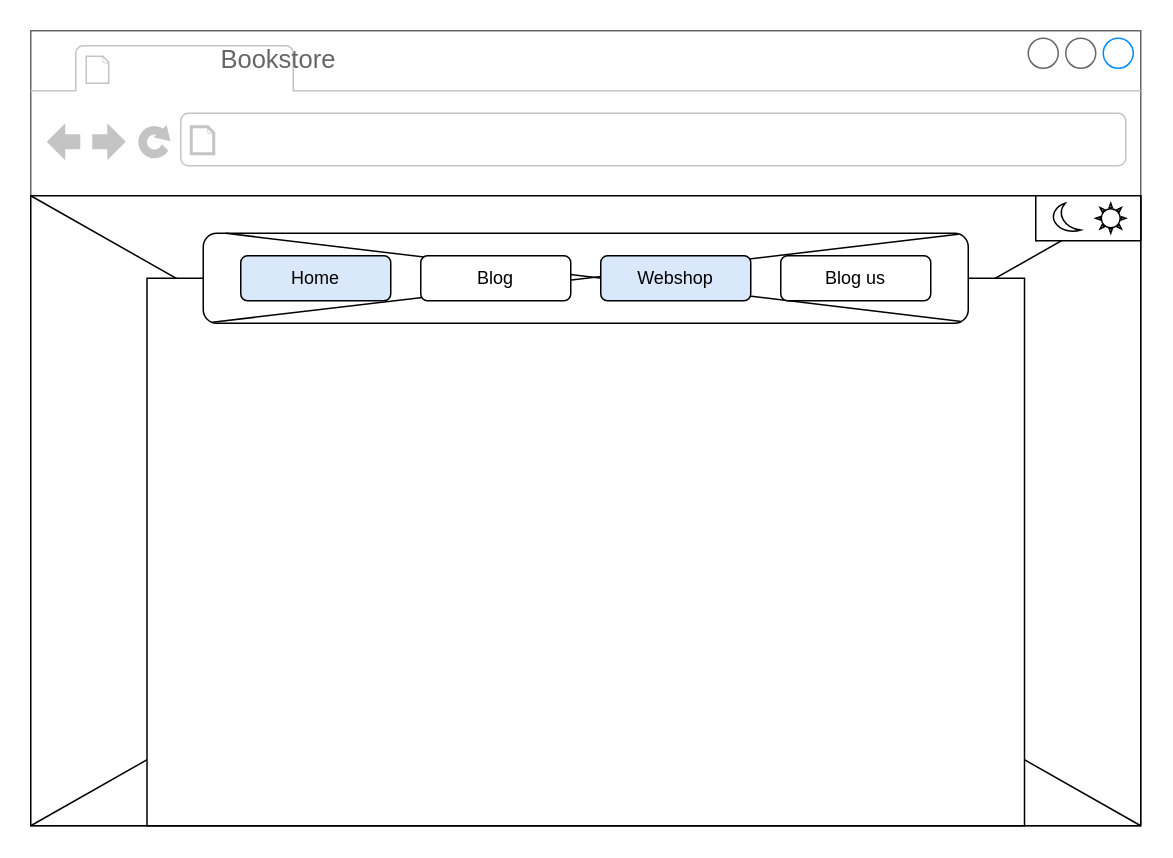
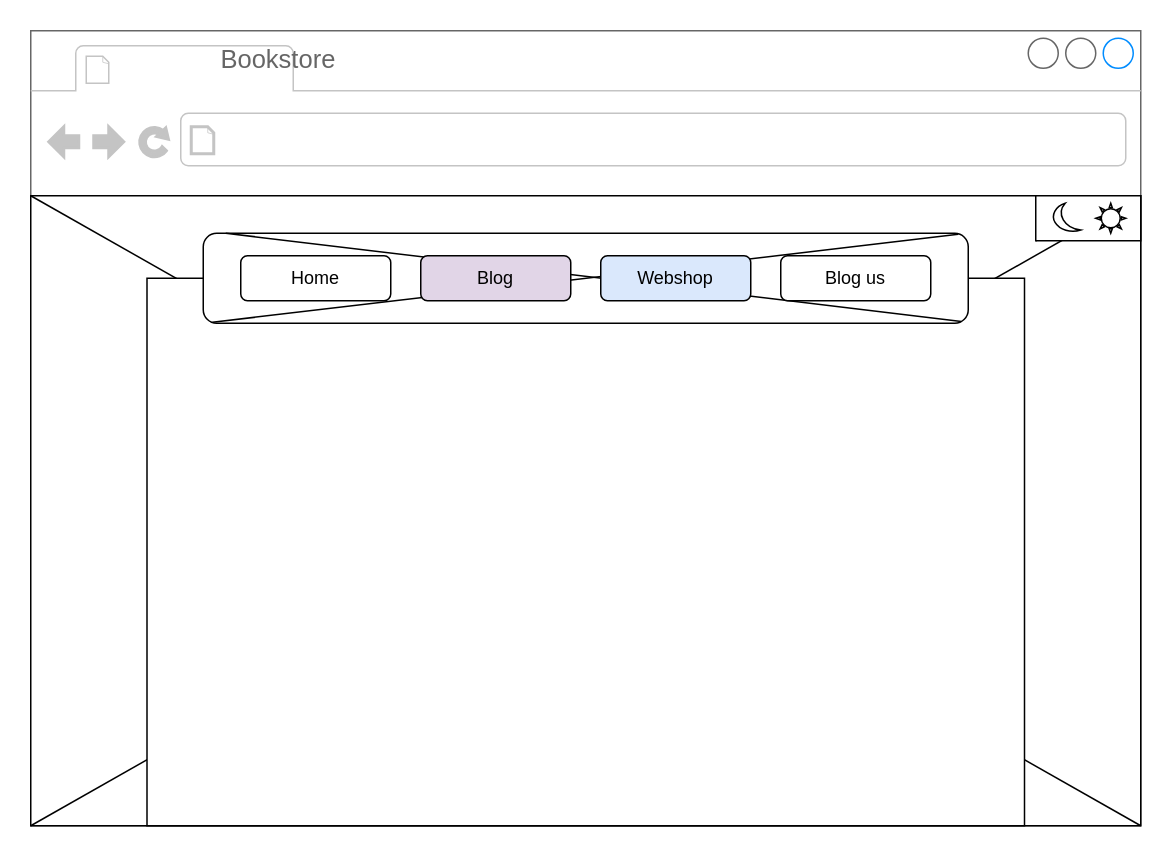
node "Home": fillcolor #dae8fc -> #ffffff
node "Blog": fillcolor #ffffff -> #e1d5e7
